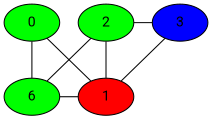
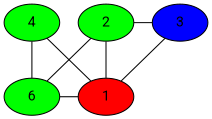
node "0": label "0" -> "4"
